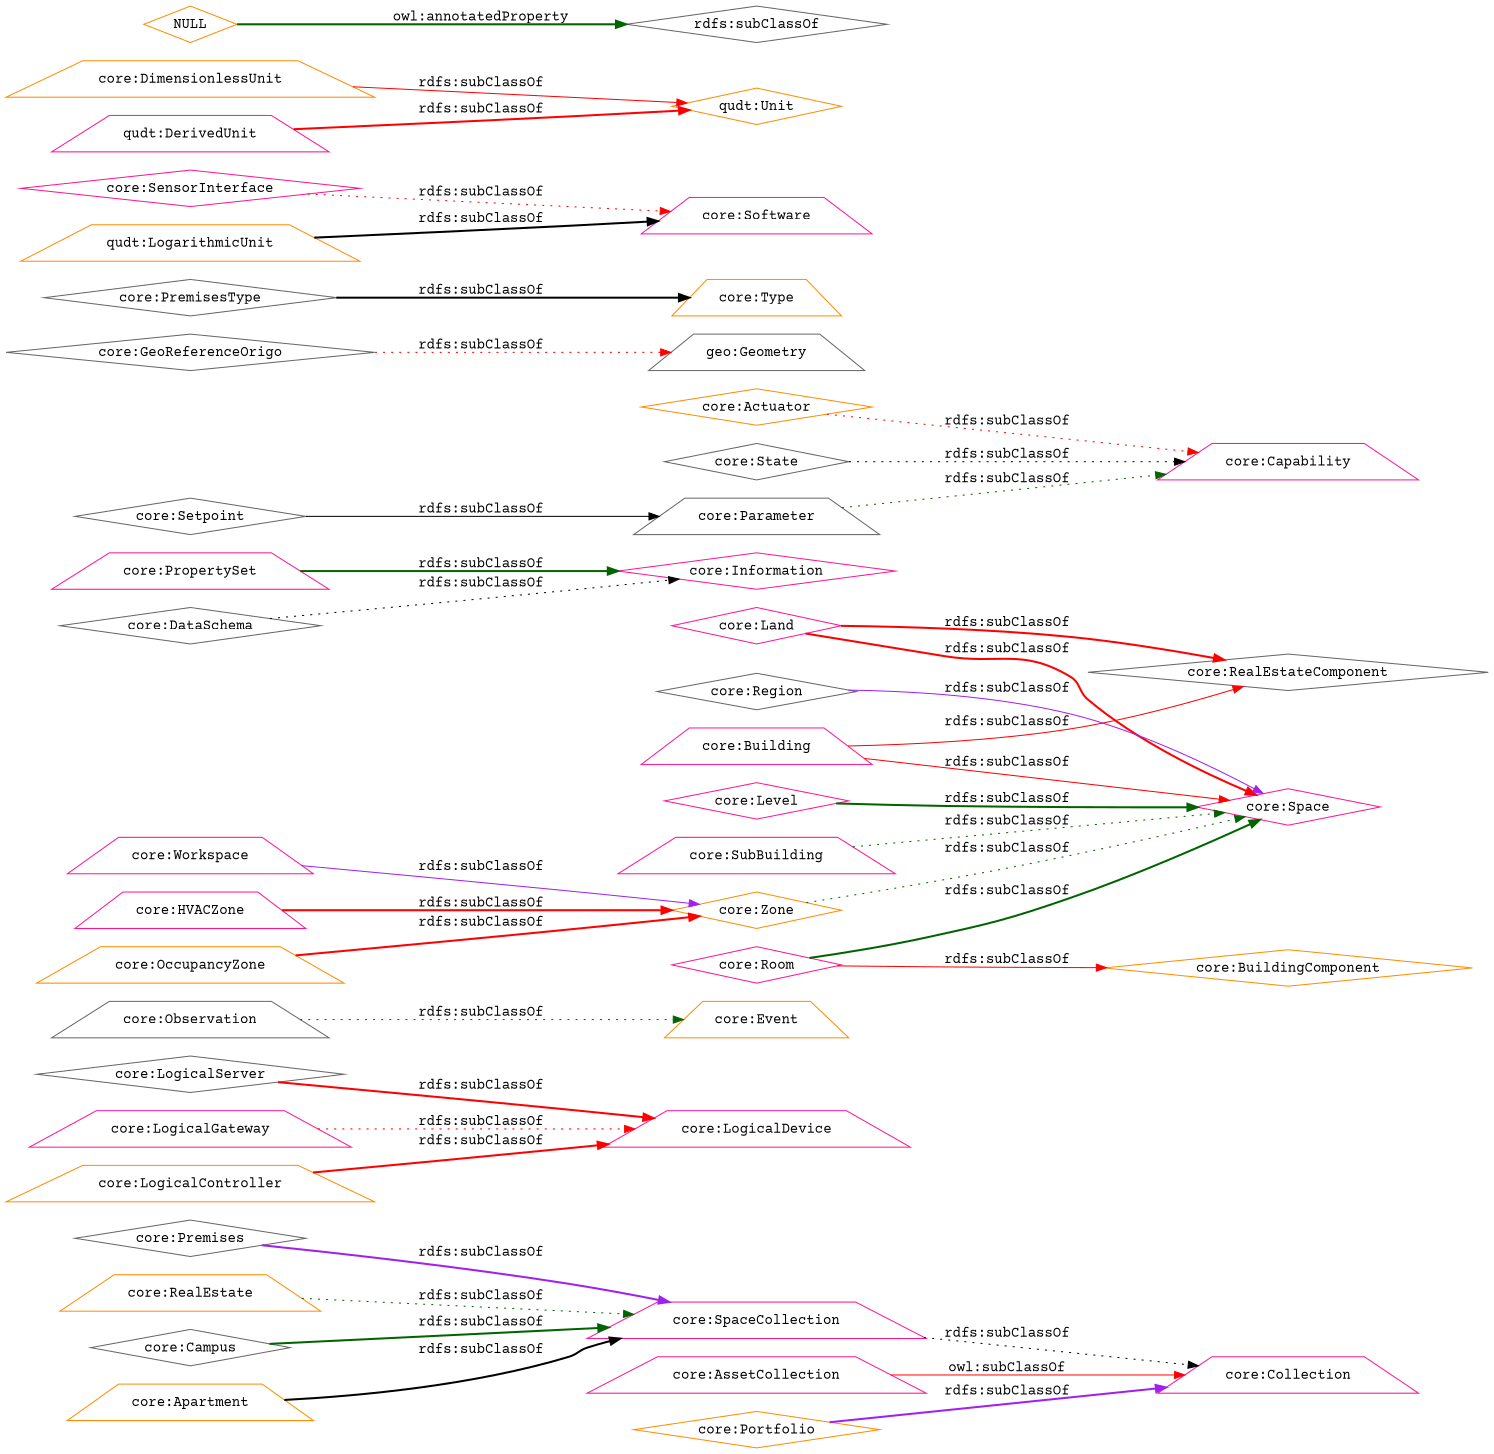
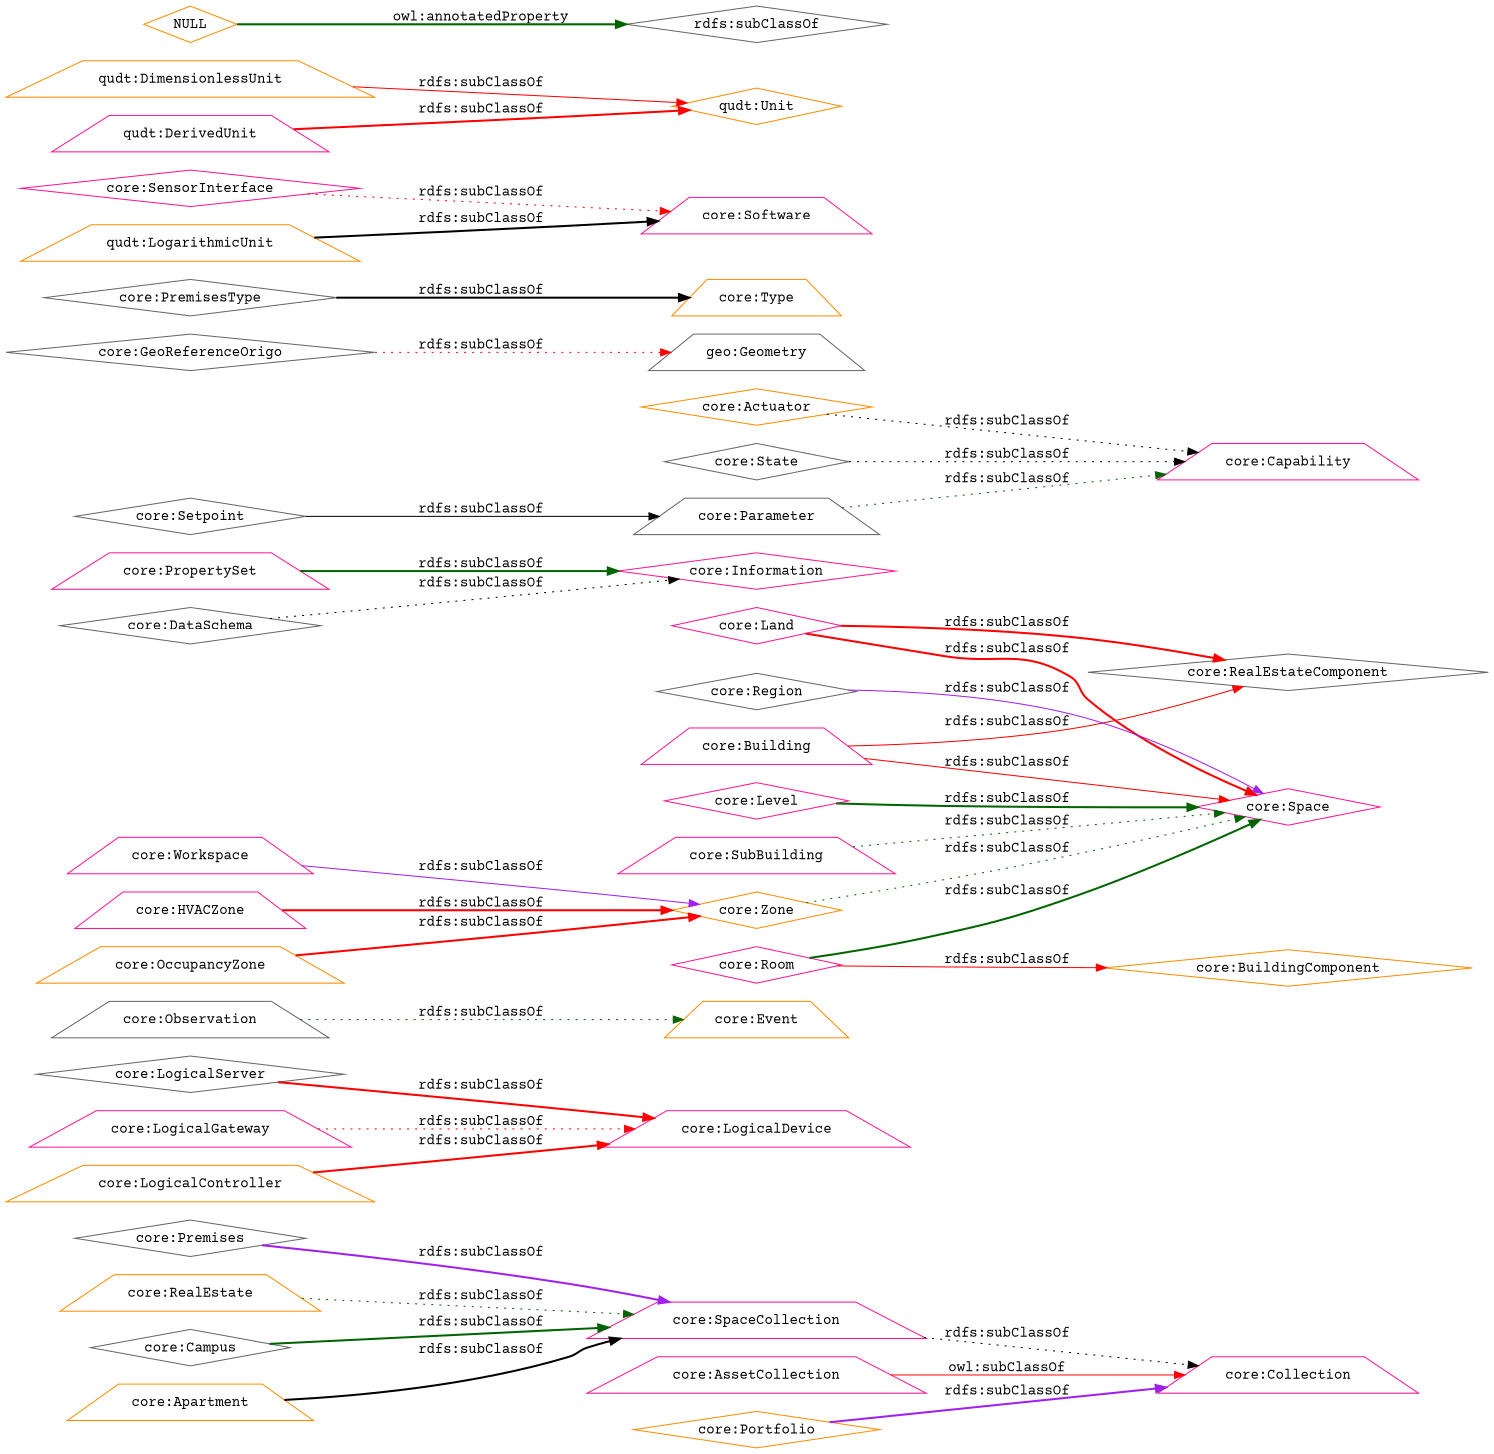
node "core:DimensionlessUnit": label "core:DimensionlessUnit" -> "qudt:DimensionlessUnit"
edge "core:Actuator" -> "core:Capability": color red -> black
